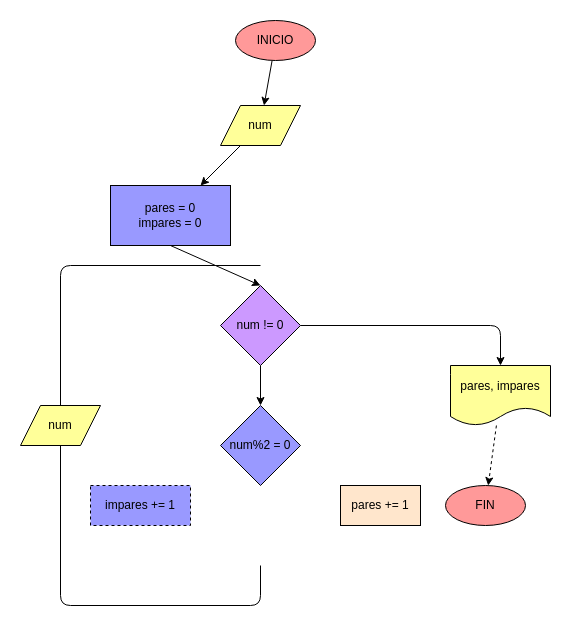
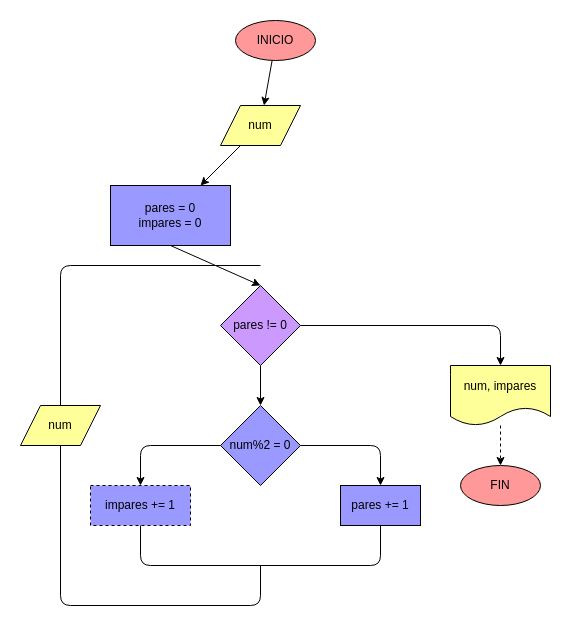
node "num != 0": label "num != 0" -> "pares != 0"
node "pares, impares": label "pares, impares" -> "num, impares"
edge "num%2 = 0" -> "impares += 1": added
edge "num%2 = 0" -> "pares += 1": added
node "pares += 1": fillcolor #ffe6cc -> #9999ff
node "FIN": moved (486, 506) -> (501, 486)
edge "impares += 1" -- "pares += 1": added
